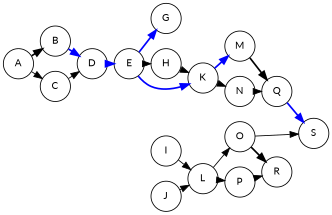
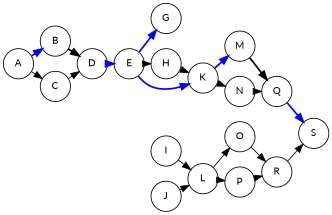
edge "B" -> "D": color blue -> black
edge "A" -> "B": color black -> blue
edge "O" -> "S": now "R" -> "S"
edge "O" -> "R": style bold -> solid
